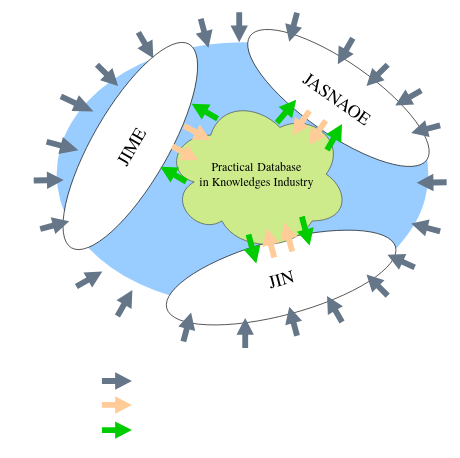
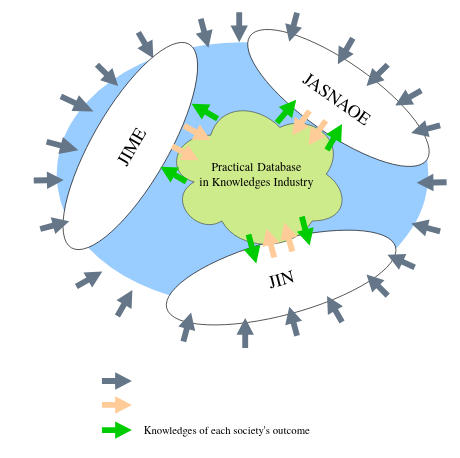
node "Knowledges of each society's outcome": added
